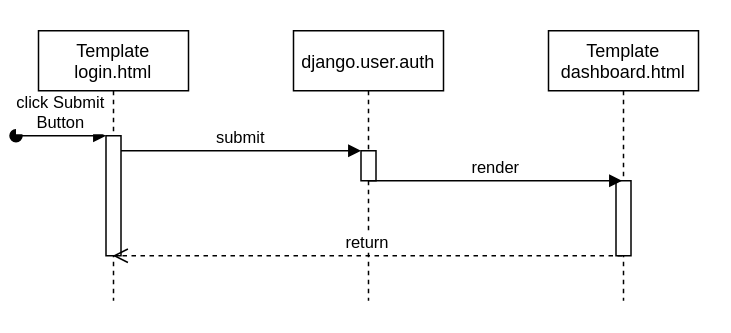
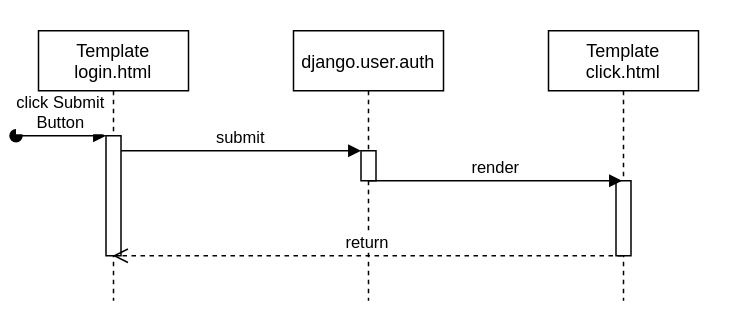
node "Template dashboard.html": label "Template dashboard.html" -> "Template click.html"
